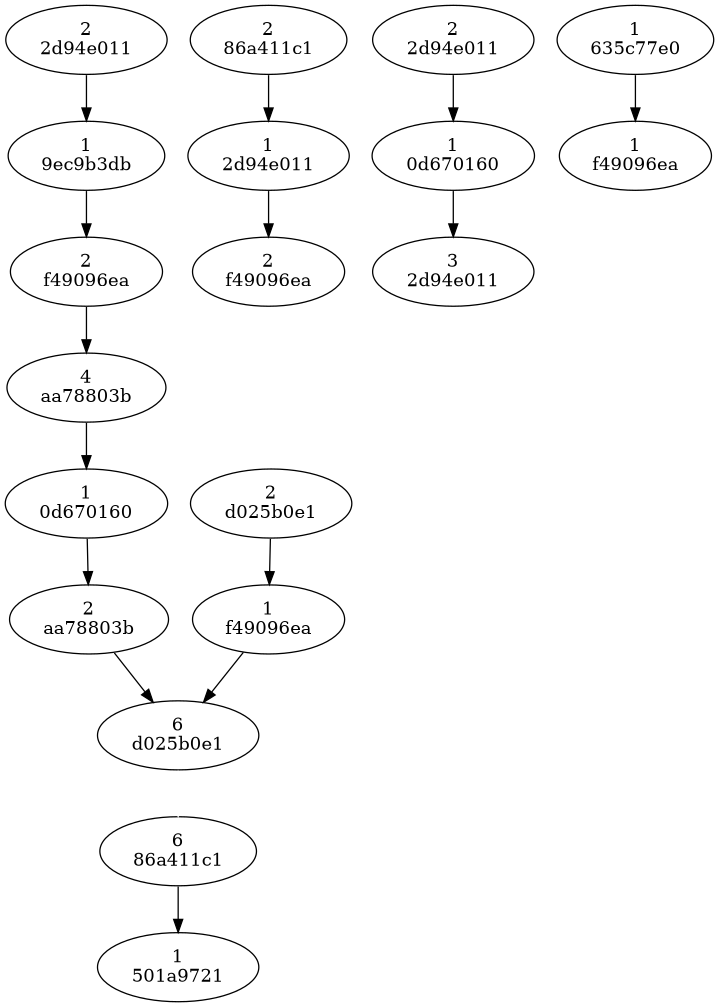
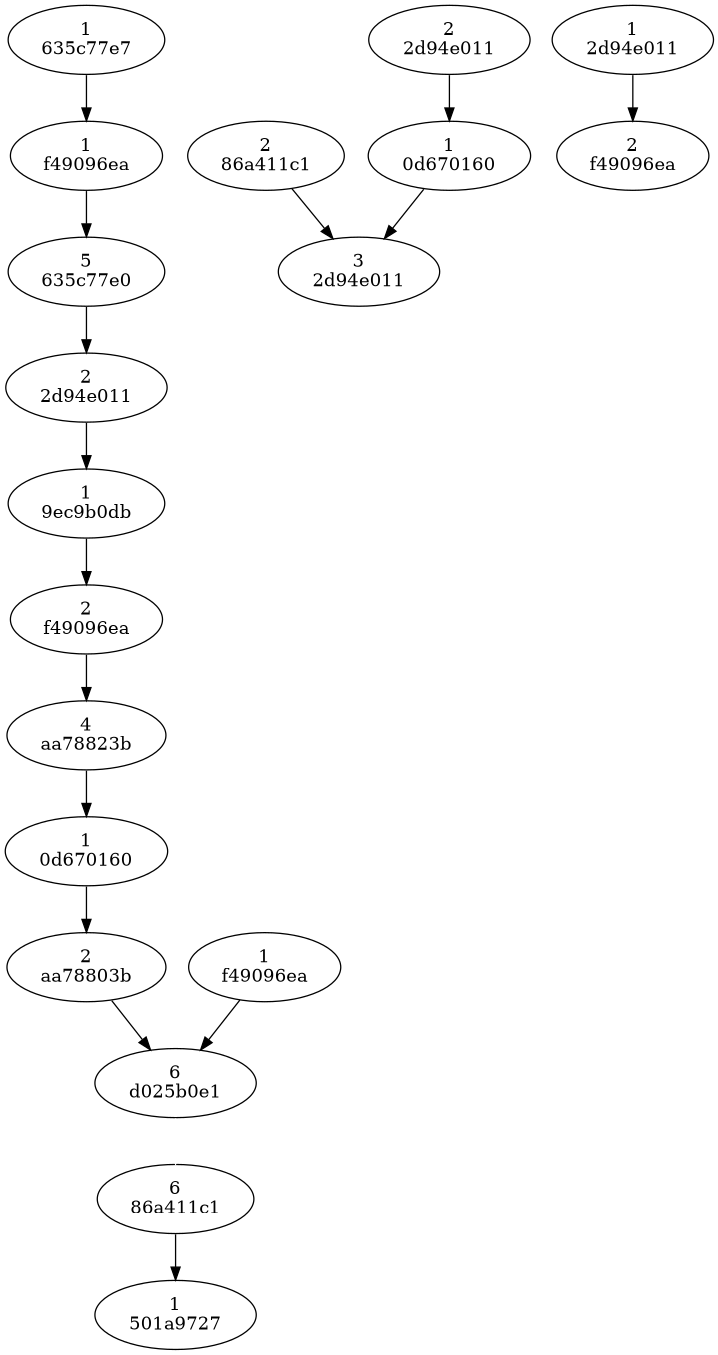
node "1 635c77e0": label "1 635c77e0" -> "1 635c77e7"
edge "2 86a411c1" -> "1 2d94e011": now "2 86a411c1" -> "3 2d94e011"
node "1 9ec9b3db": label "1 9ec9b3db" -> "1 9ec9b0db"
node "5 635c77e0": added
node "4 aa78803b": label "4 aa78803b" -> "4 aa78823b"
node "2 d025b0e1": removed
node "1 501a9721": label "1 501a9721" -> "1 501a9727"
